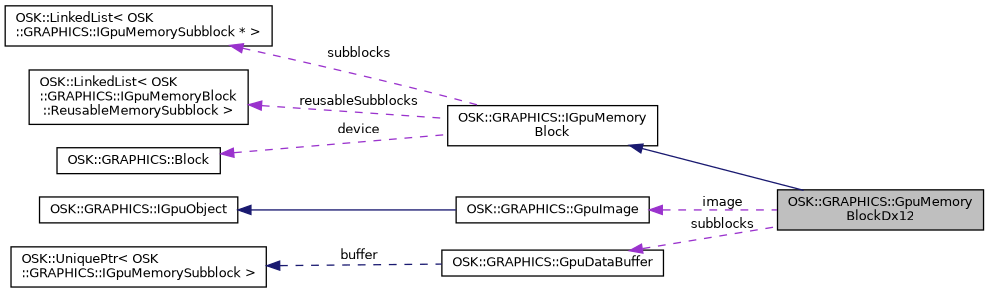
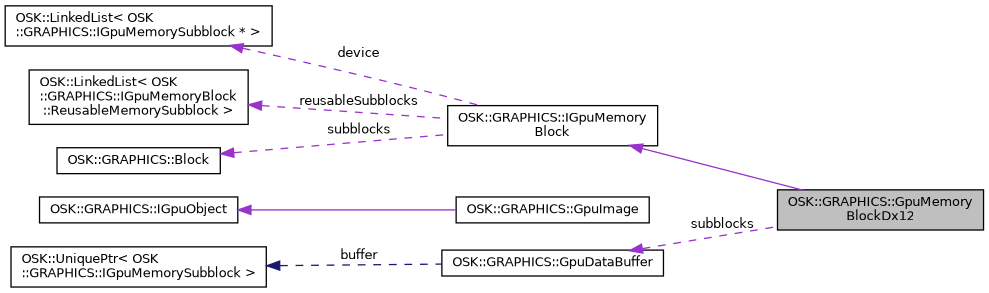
edge "OSK::GRAPHICS::IGpuMemory Block" -> "OSK::LinkedList< OSK ::GRAPHICS::IGpuMemorySubblock * >": label " subblocks" -> " device"
edge "OSK::GRAPHICS::IGpuMemory Block" -> "OSK::GRAPHICS::Block": label " device" -> " subblocks"
edge "OSK::GRAPHICS::GpuMemory BlockDx12" -> "OSK::GRAPHICS::IGpuMemory Block": color midnightblue -> darkorchid3
edge "OSK::GRAPHICS::GpuImage" -> "OSK::GRAPHICS::IGpuObject": color midnightblue -> darkorchid3
edge "OSK::GRAPHICS::GpuMemory BlockDx12" -> "OSK::GRAPHICS::GpuImage": removed, label "image"
